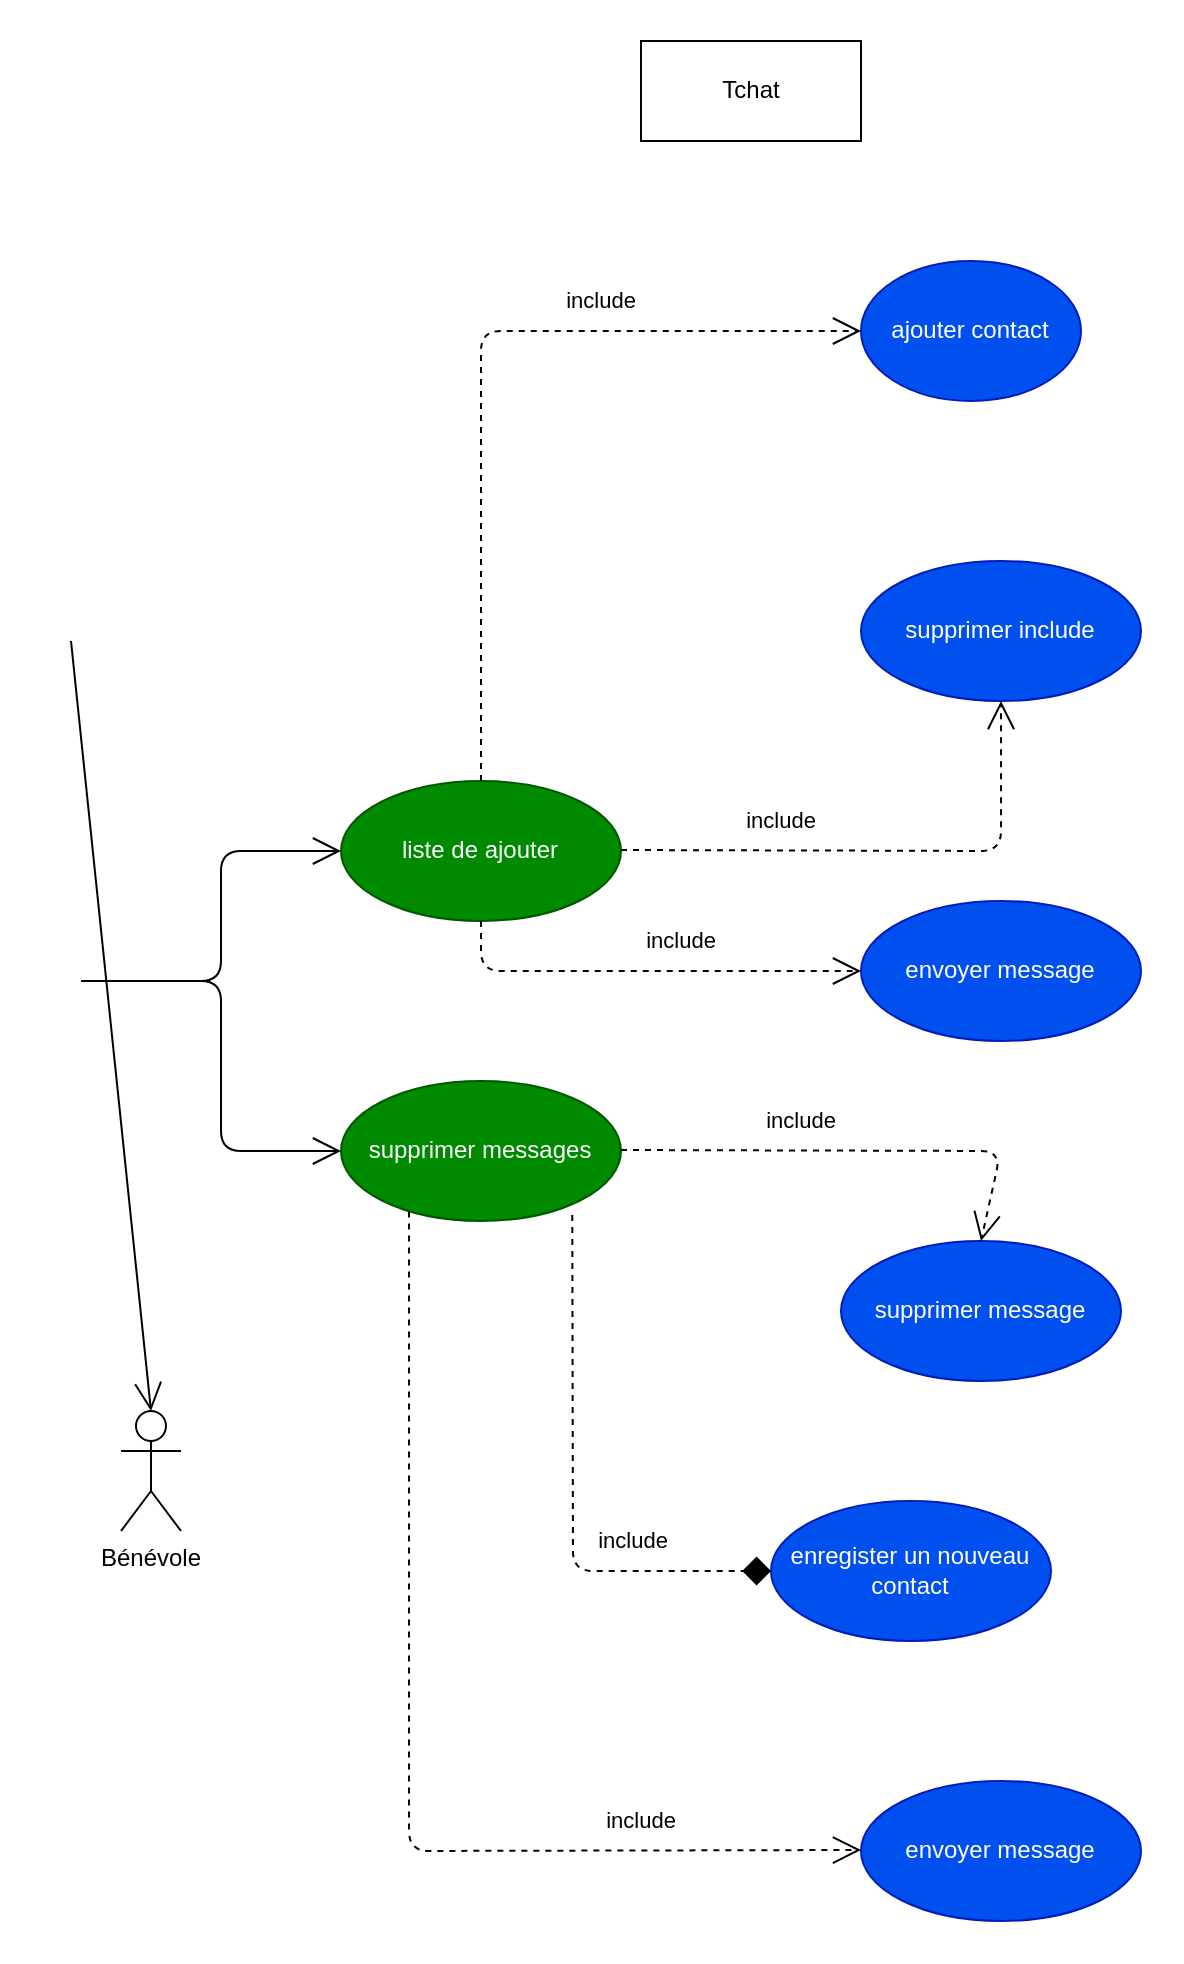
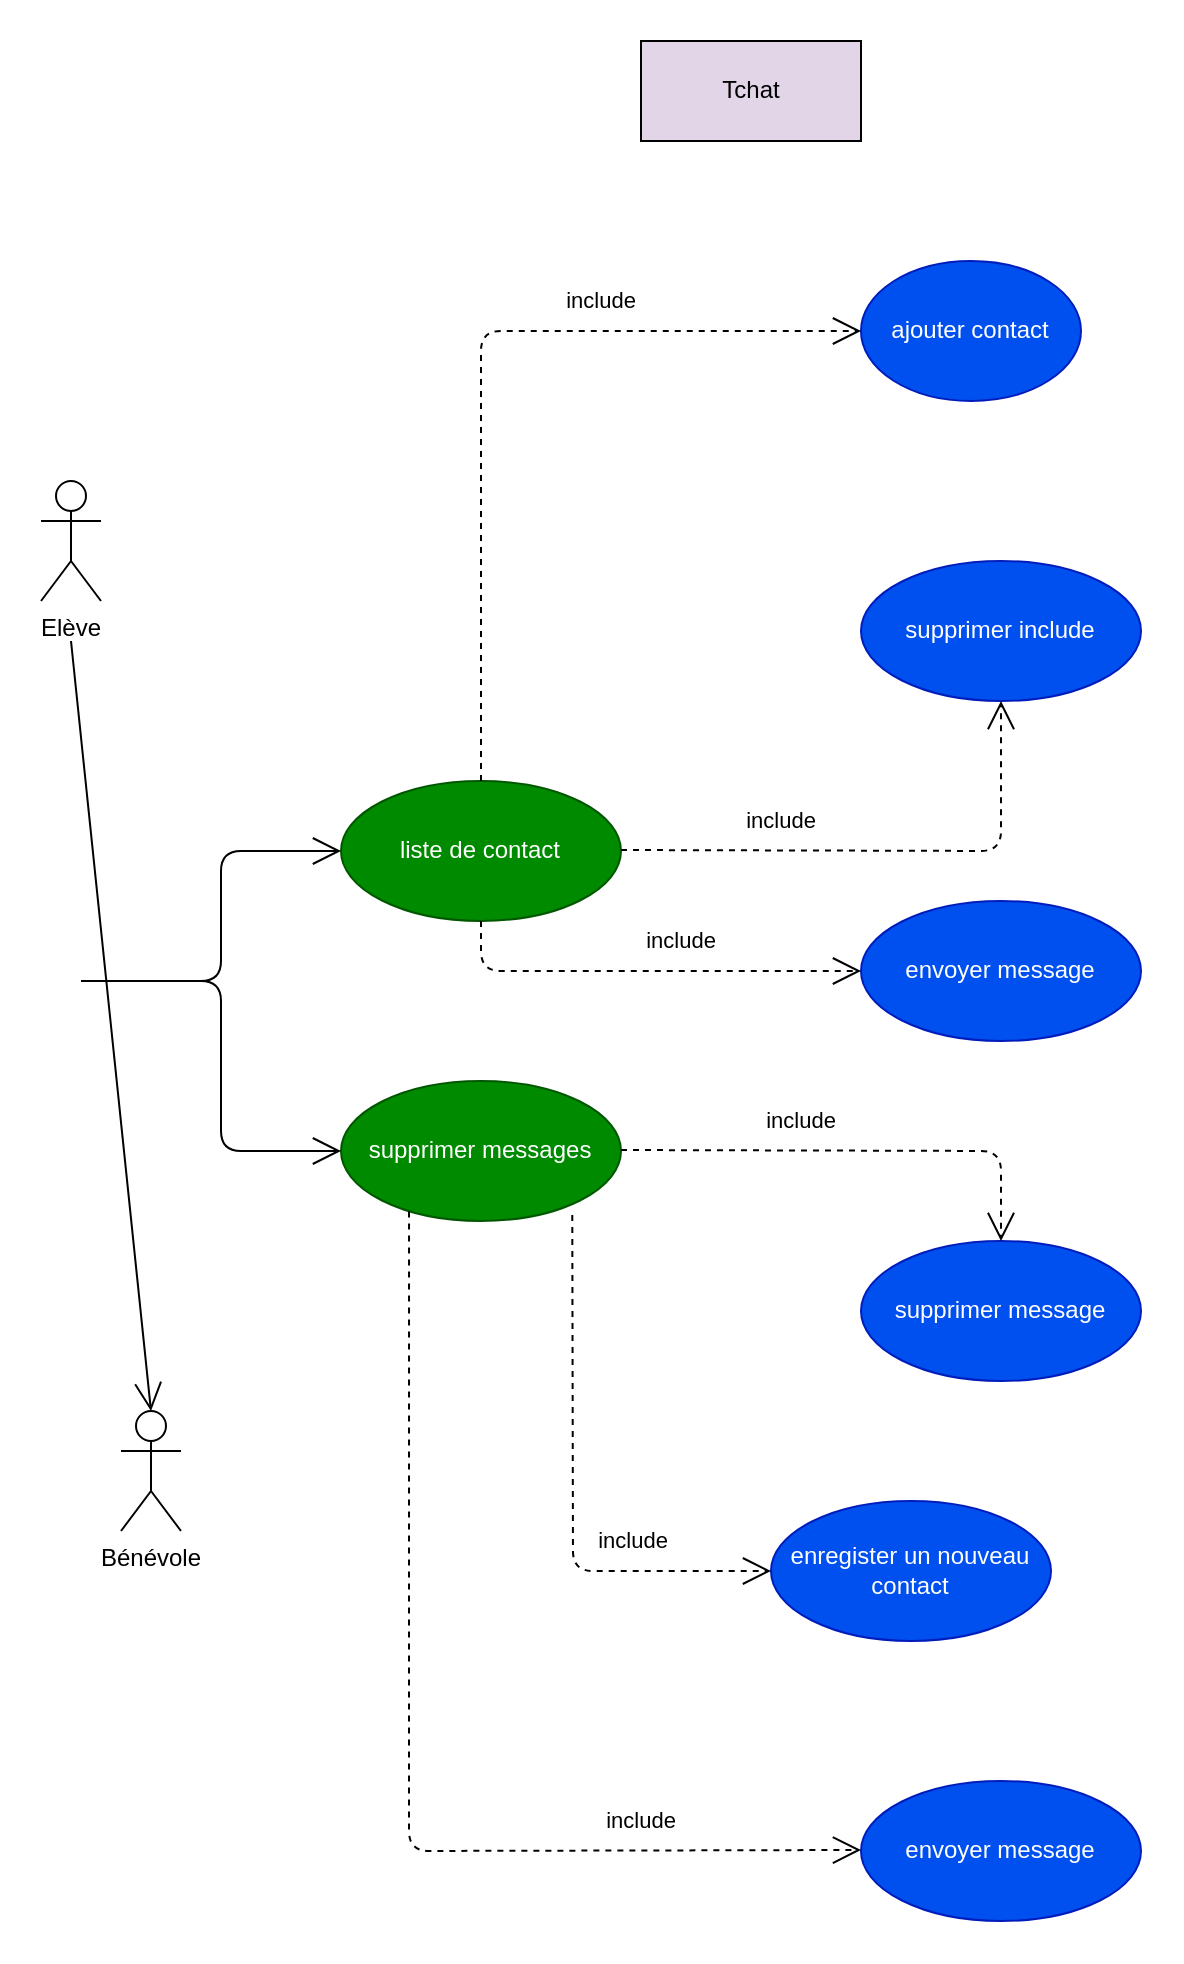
node "Tchat": fillcolor #ffffff -> #e1d5e7
node "Elève": added
node "liste de ajouter": label "liste de ajouter" -> "liste de contact"
node "supprimer message": moved (981, 1311) -> (1001, 1311)
edge "supprimer messages" -> "enregister un nouveau contact": arrowhead diamond -> open
